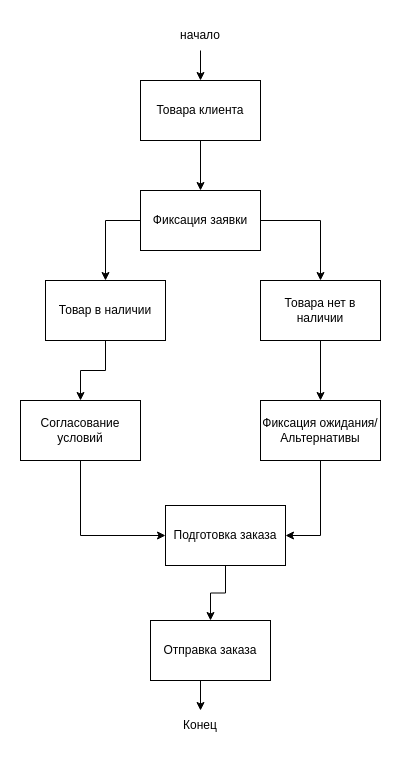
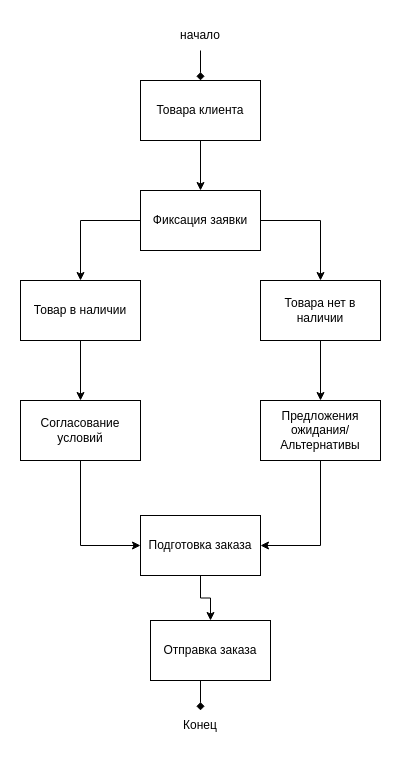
edge "начало" -> "Товара клиента": arrowhead classic -> diamond
node "Товар в наличии": moved (106, 311) -> (81, 311)
node "Фиксация ожидания/ Альтернативы": label "Фиксация ожидания/ Альтернативы" -> "Предложения ожидания/ Альтернативы"
node "Подготовка заказа": moved (226, 536) -> (201, 546)
edge "Отправка заказа" -> "Конец": arrowhead classic -> diamond
